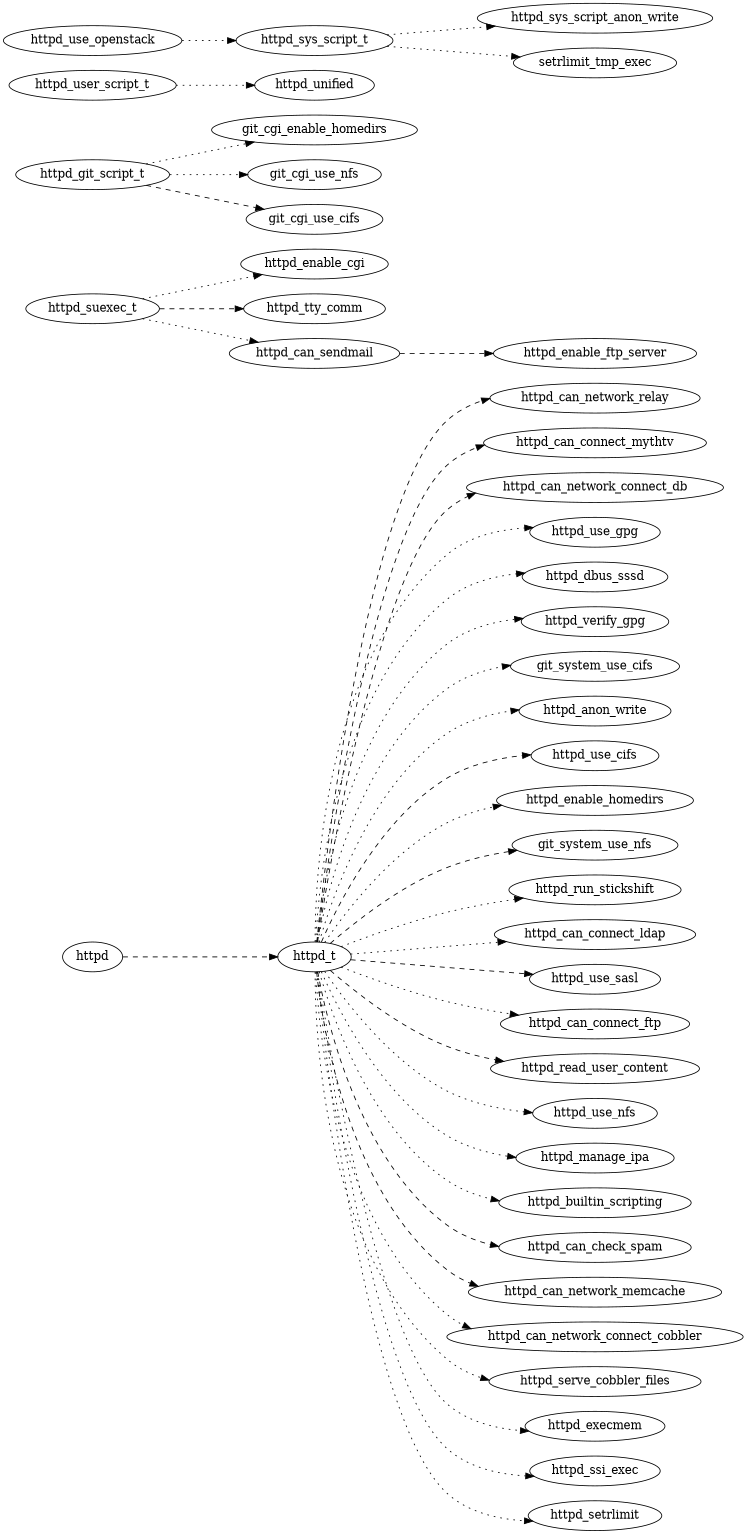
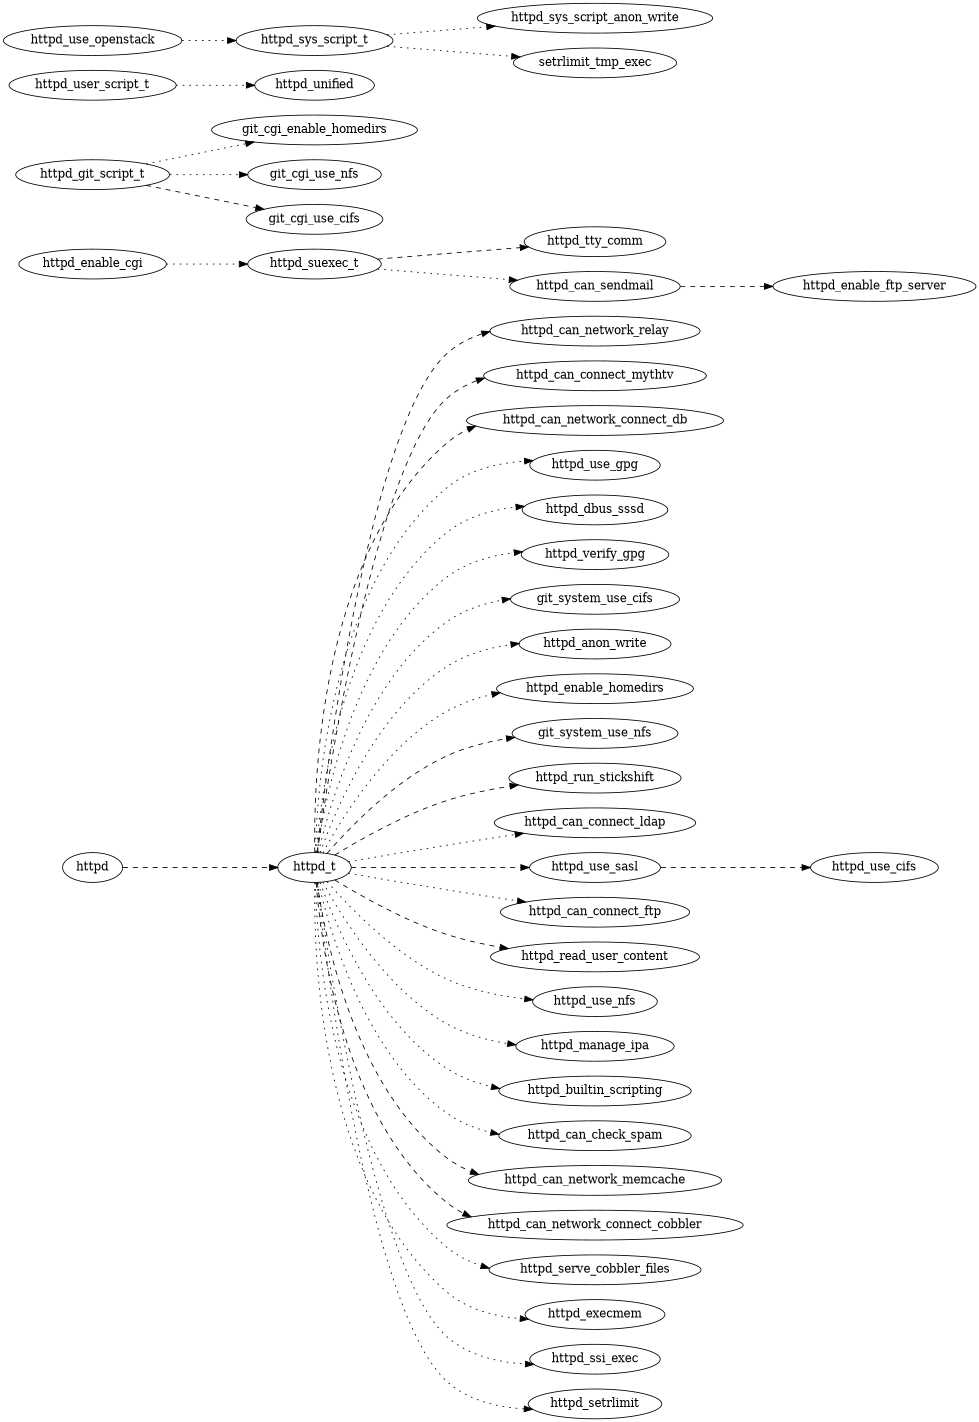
edge "httpd_suexec_t" -> "httpd_enable_cgi": reversed
edge "httpd_t" -> "httpd_use_cifs": now "httpd_use_sasl" -> "httpd_use_cifs"
edge "httpd_t" -> "httpd_run_stickshift": style dotted -> dashed
edge "httpd_t" -> "httpd_can_check_spam": style dashed -> dotted
edge "httpd_t" -> "httpd_can_network_connect_cobbler": style dotted -> dashed
